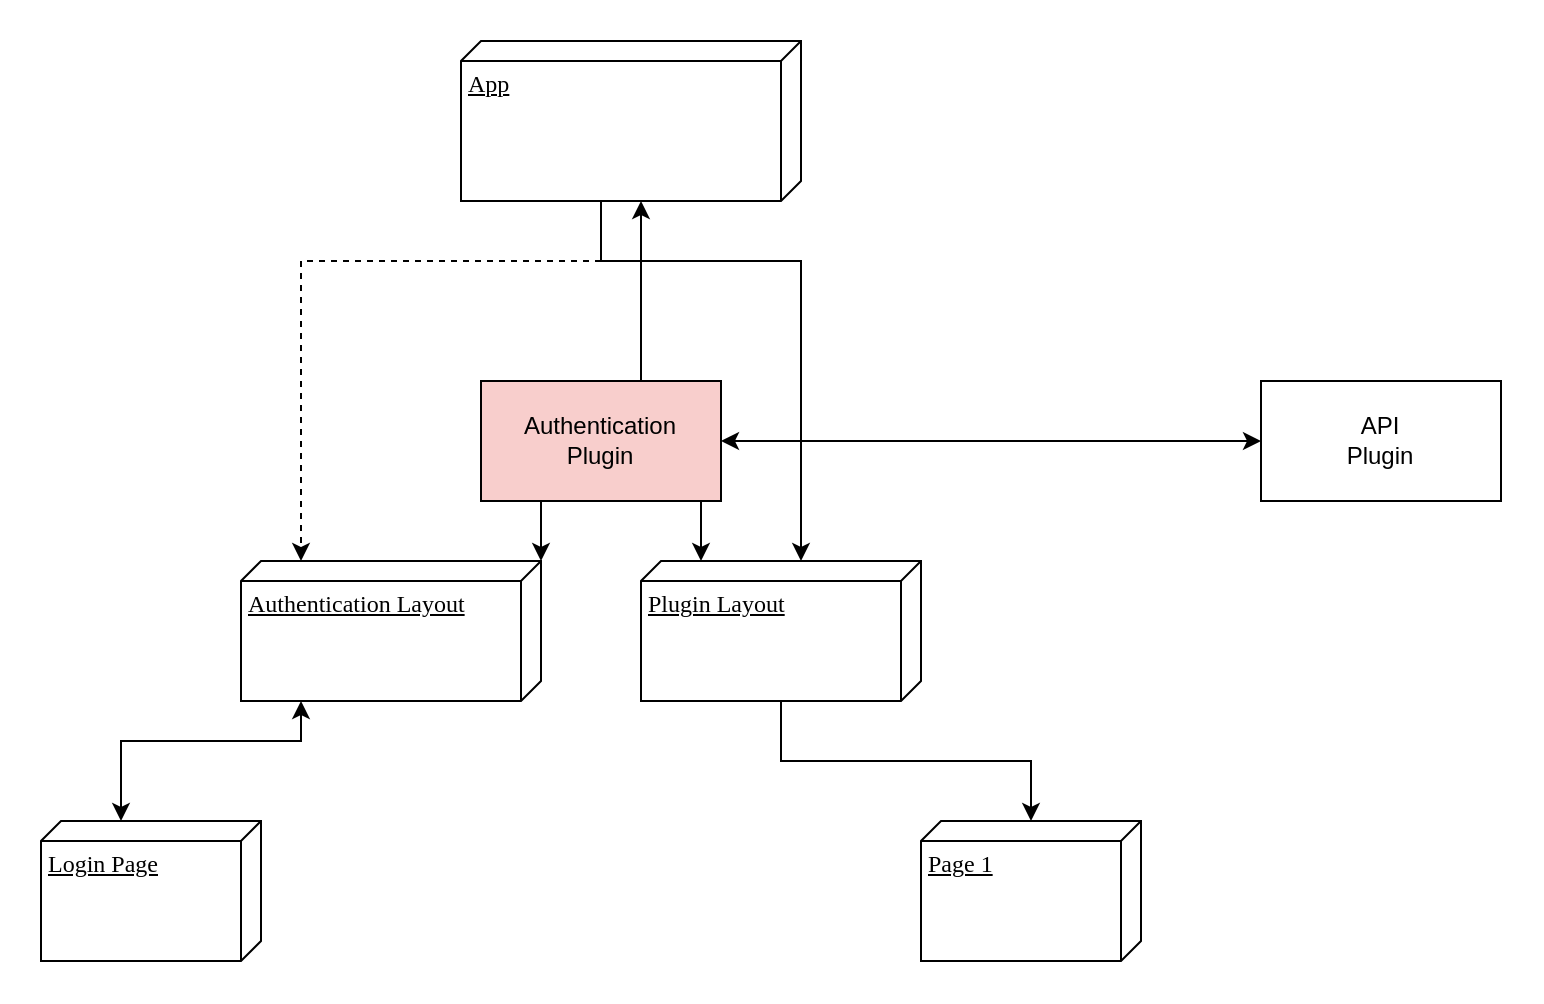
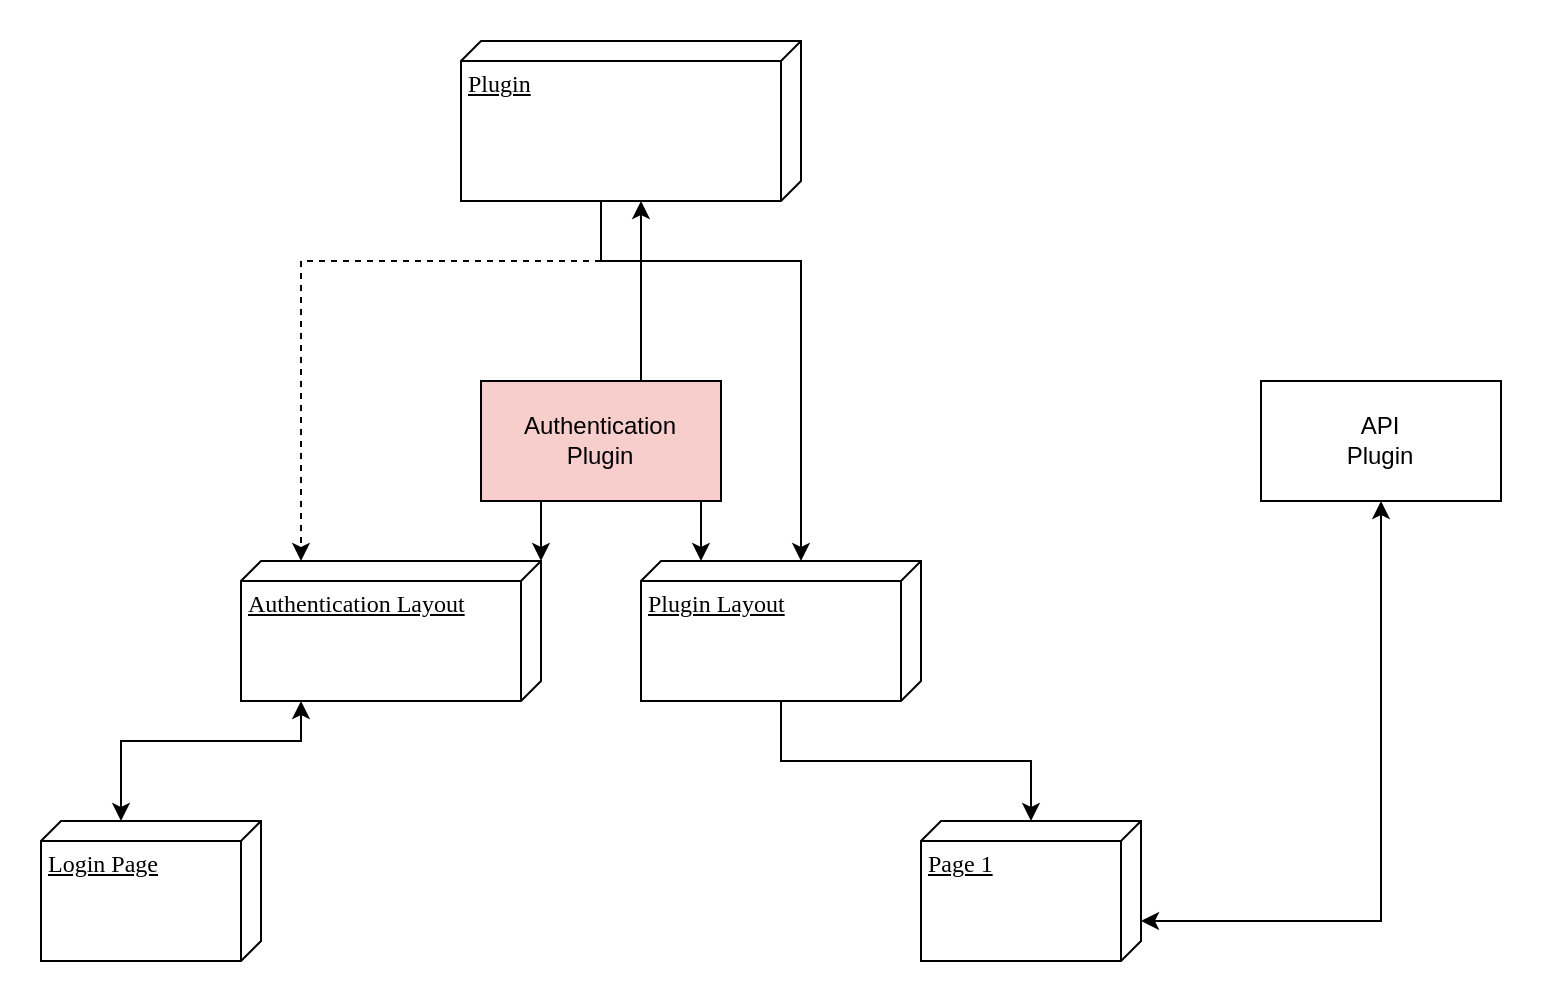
node "App": label "App" -> "Plugin"
edge "Authentication Plugin" -- "API Plugin": removed
edge "API Plugin" -- "Page 1": added
